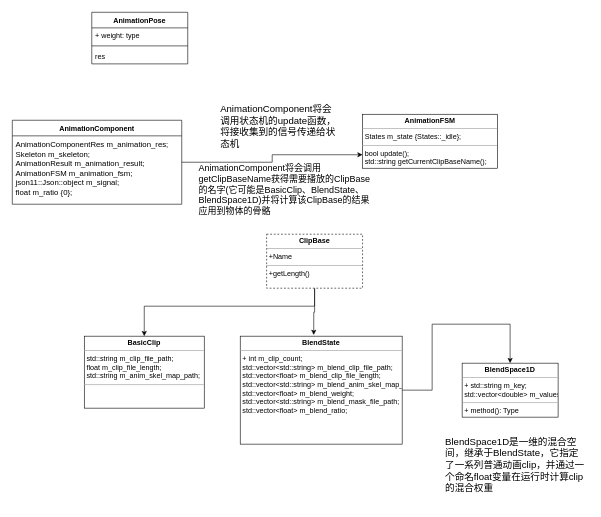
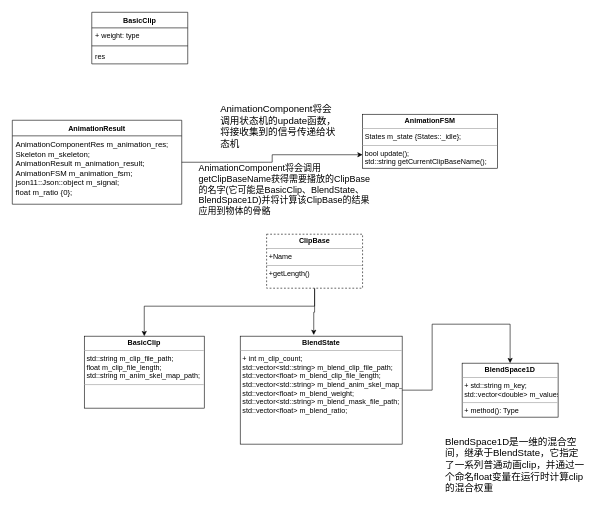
node "AnimationPose": label "AnimationPose" -> "BasicClip"
node "AnimationComponent": label "AnimationComponent" -> "AnimationResult"
